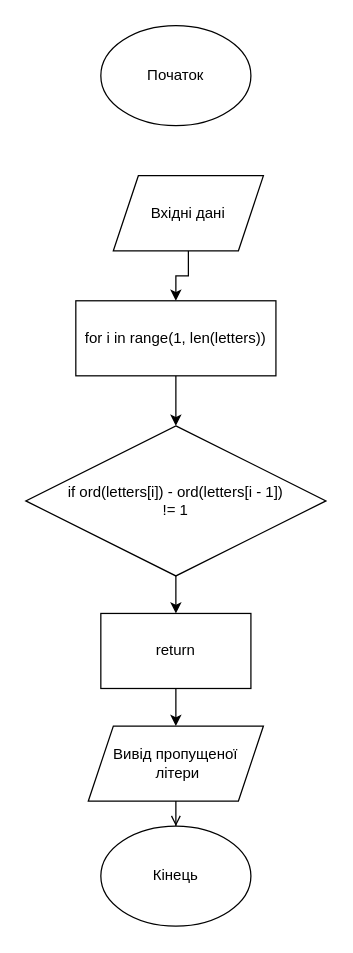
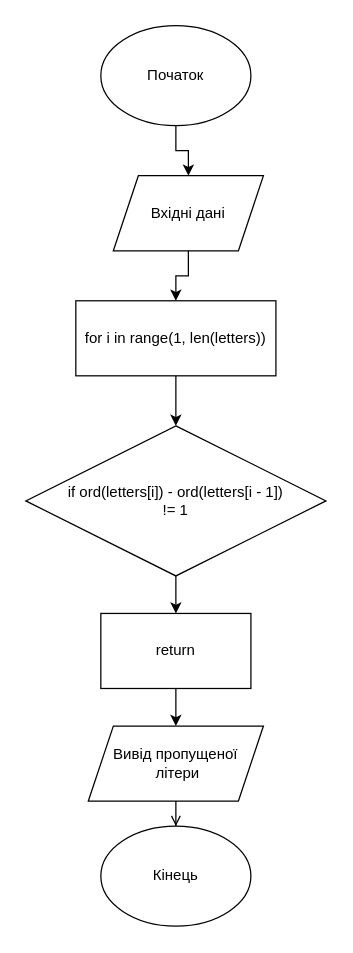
edge "Початок" -> "Вхідні дані": added
